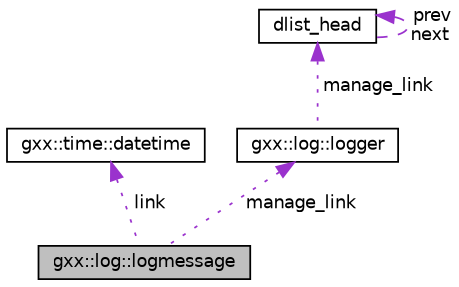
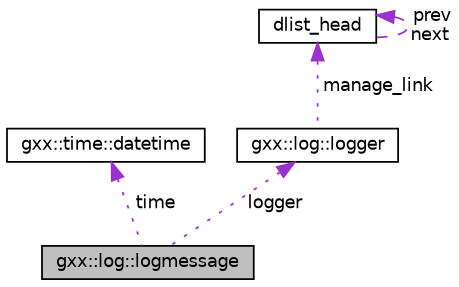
edge "gxx::log::logmessage" -> "gxx::time::datetime": label " link" -> " time"
edge "gxx::log::logmessage" -> "gxx::log::logger": label " manage_link" -> " logger"
